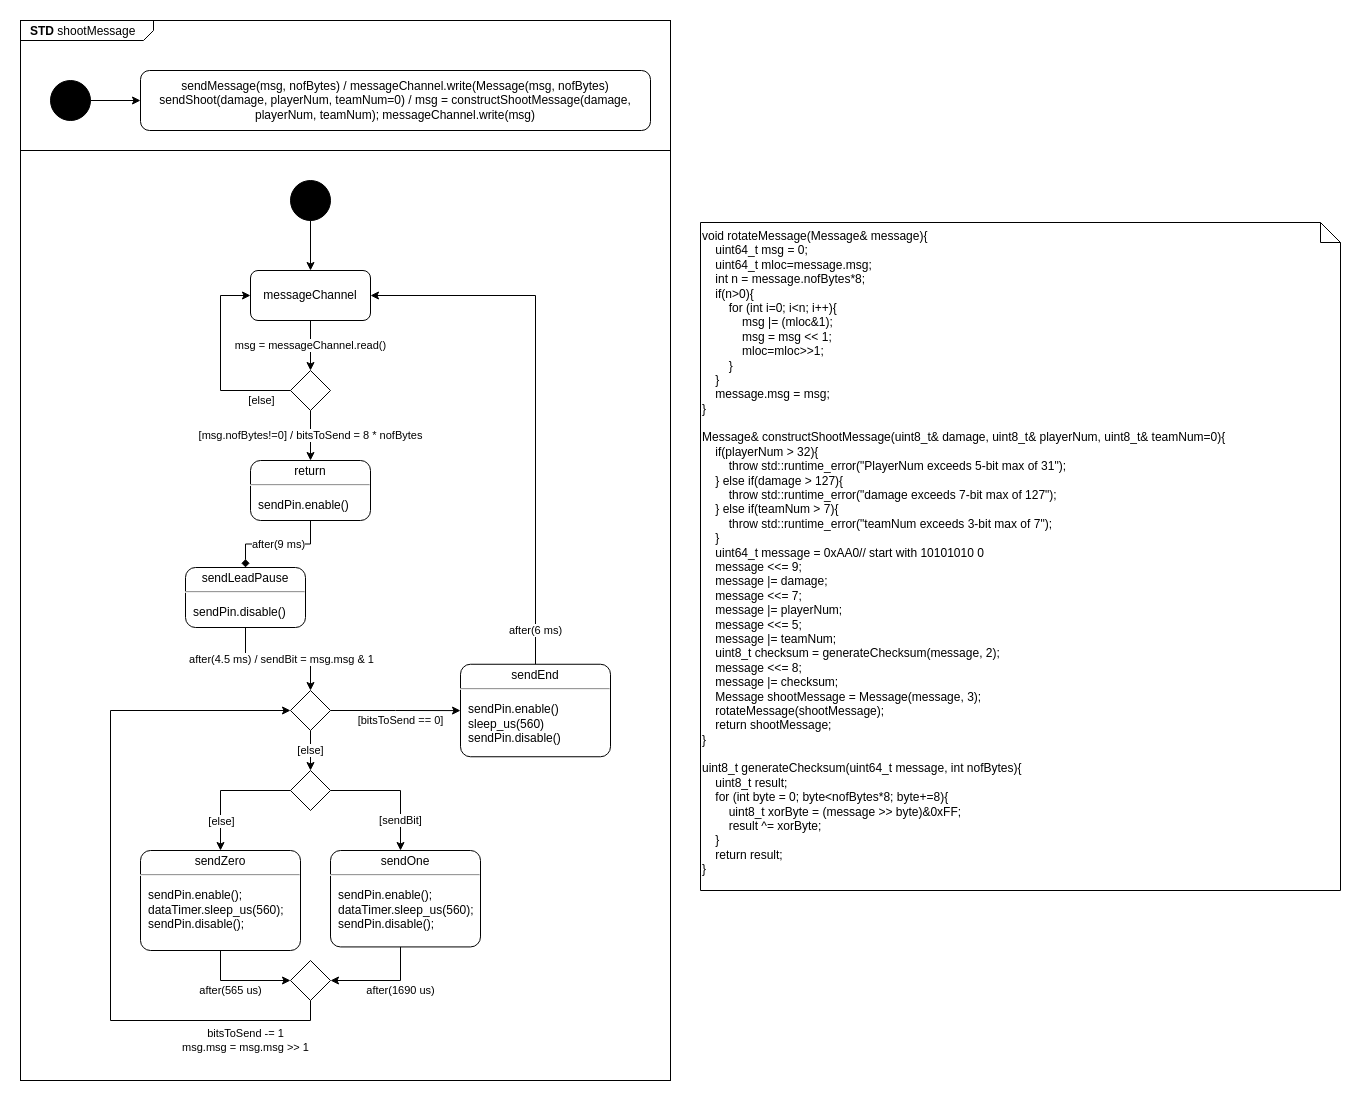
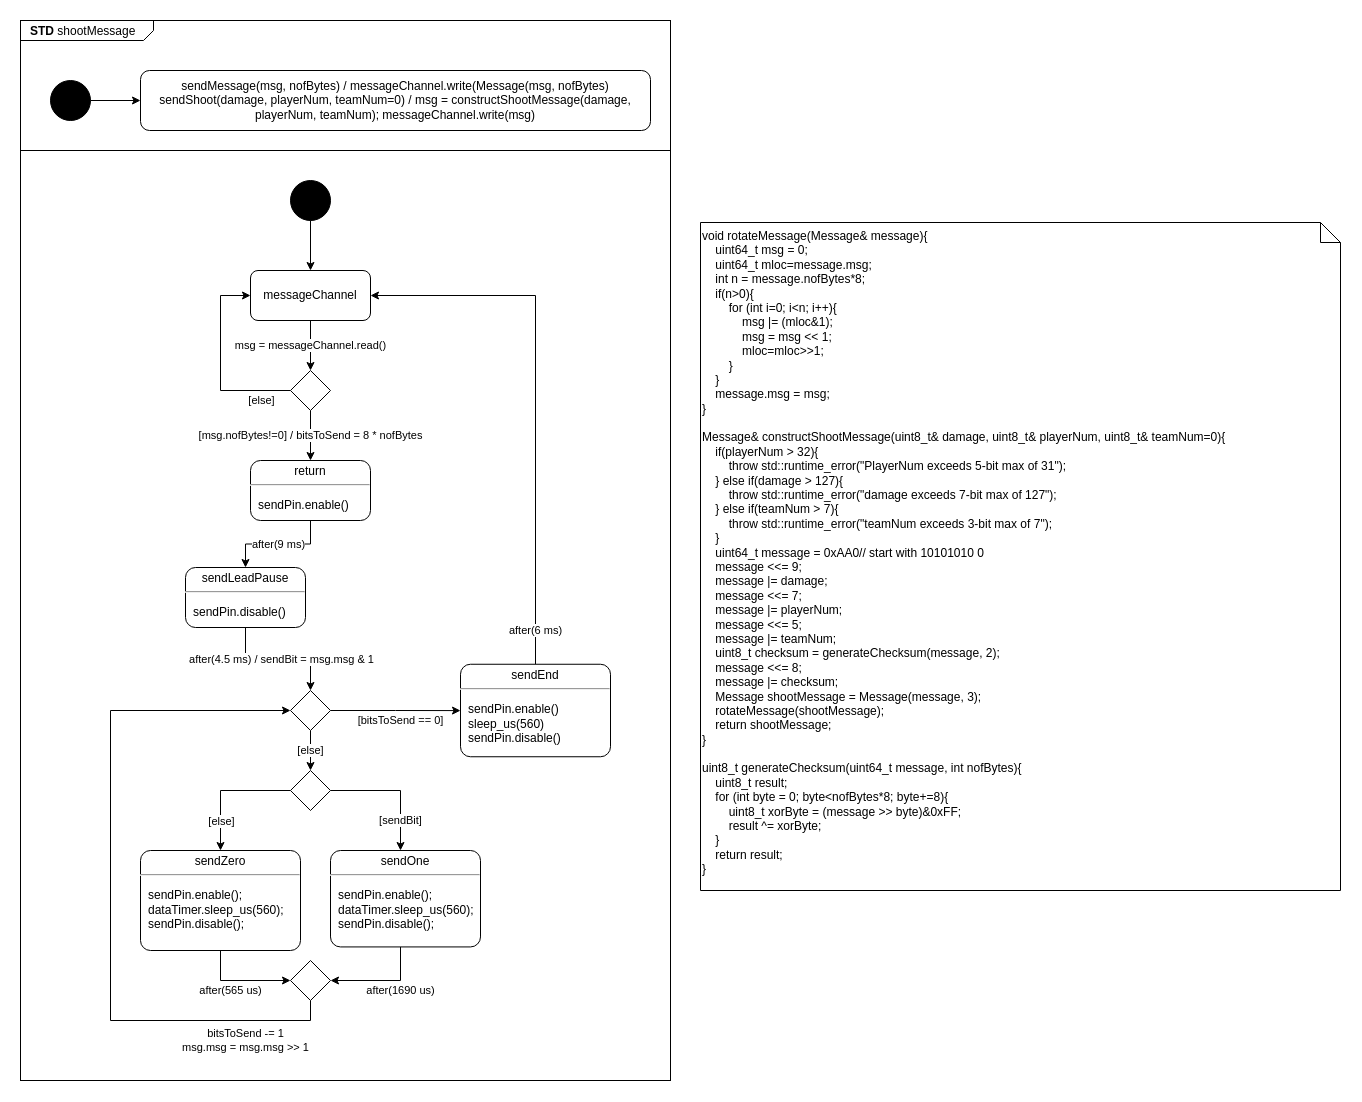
edge "return sendPin.enable()" -> "sendLeadPause sendPin.disable()": arrowhead diamond -> classic
